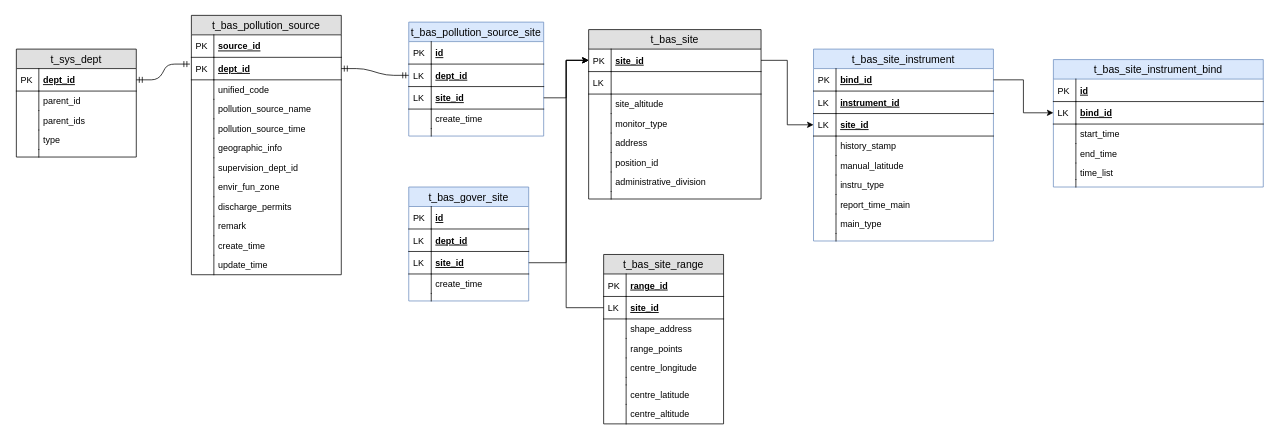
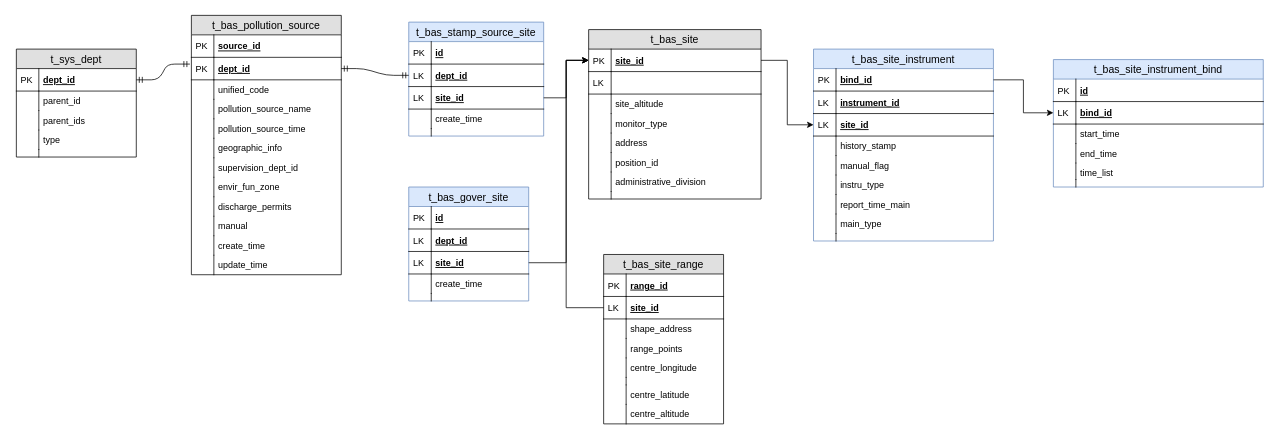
node "t_bas_pollution_source_site": label "t_bas_pollution_source_site" -> "t_bas_stamp_source_site"
node "manual_latitude": label "manual_latitude" -> "manual_flag"
node "remark": label "remark" -> "manual"
